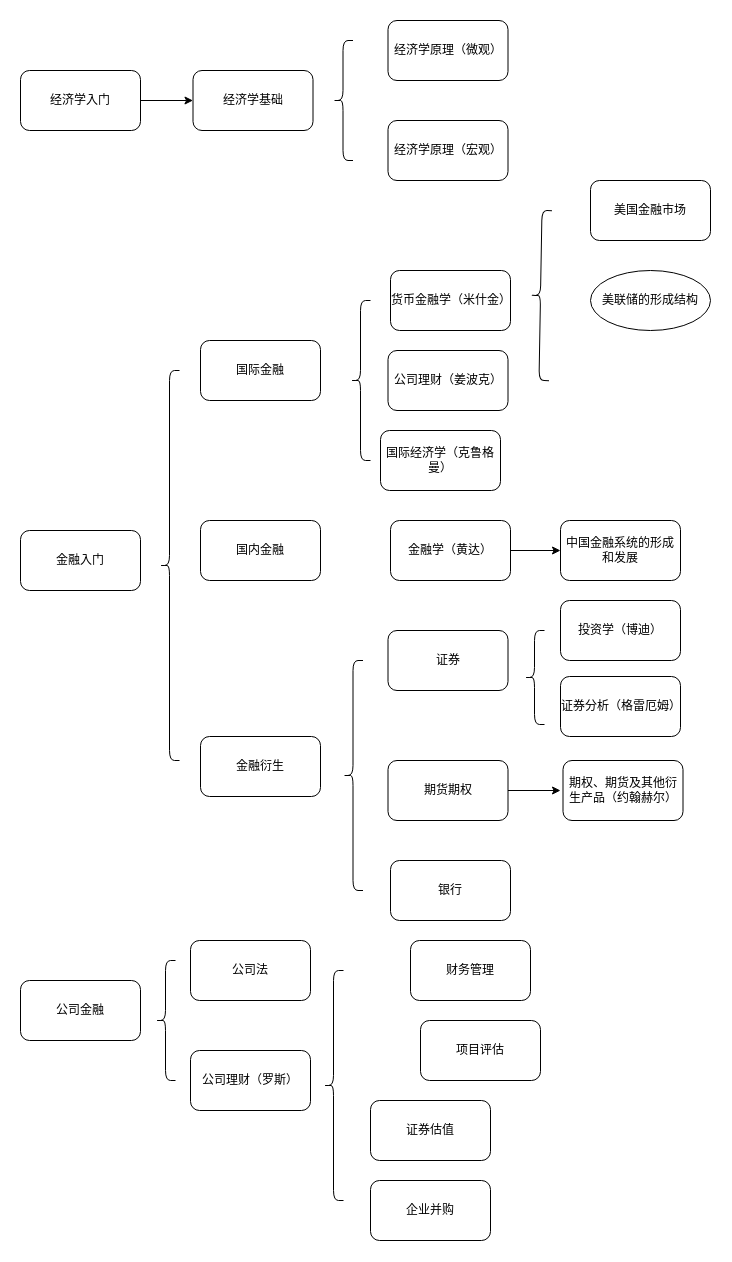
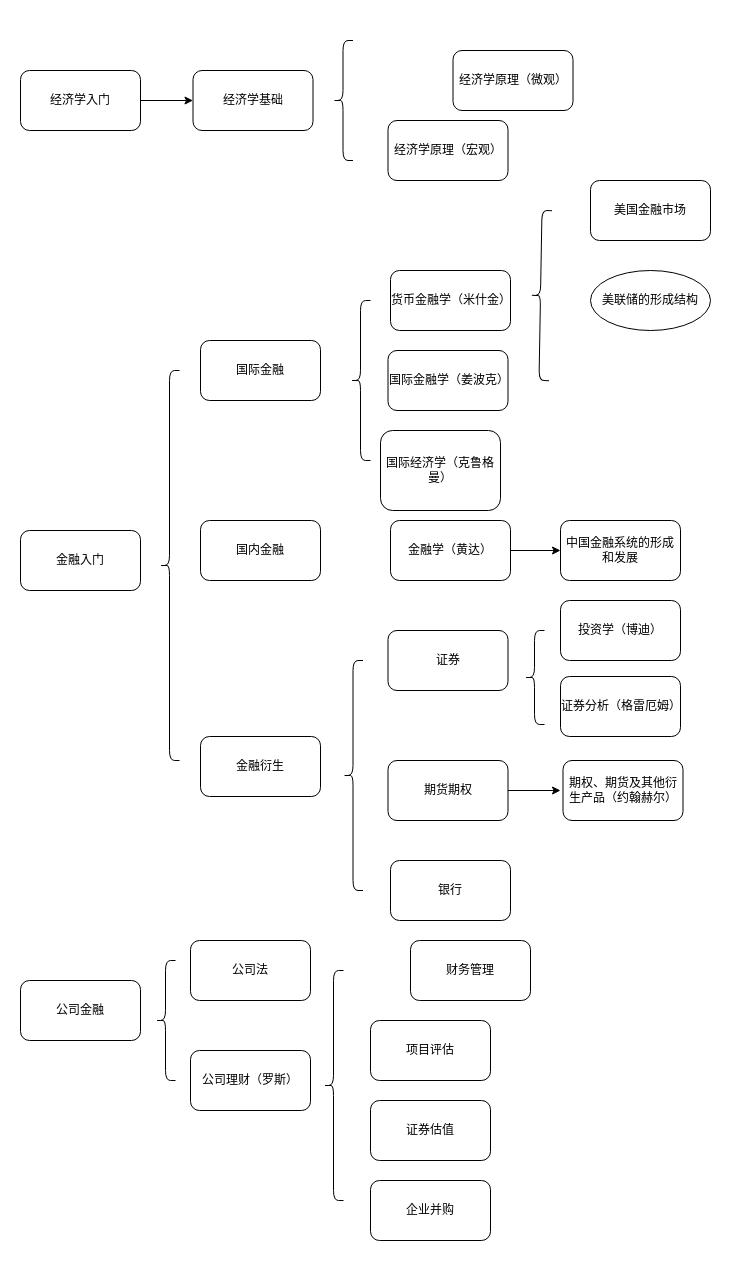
node "经济学原理（微观）": moved (448, 51) -> (513, 81)
node "公司理财（姜波克）": label "公司理财（姜波克）" -> "国际金融学（姜波克）"
node "国际经济学（克鲁格曼）": size 120x60 -> 120x80
node "项目评估": moved (481, 1051) -> (431, 1051)
